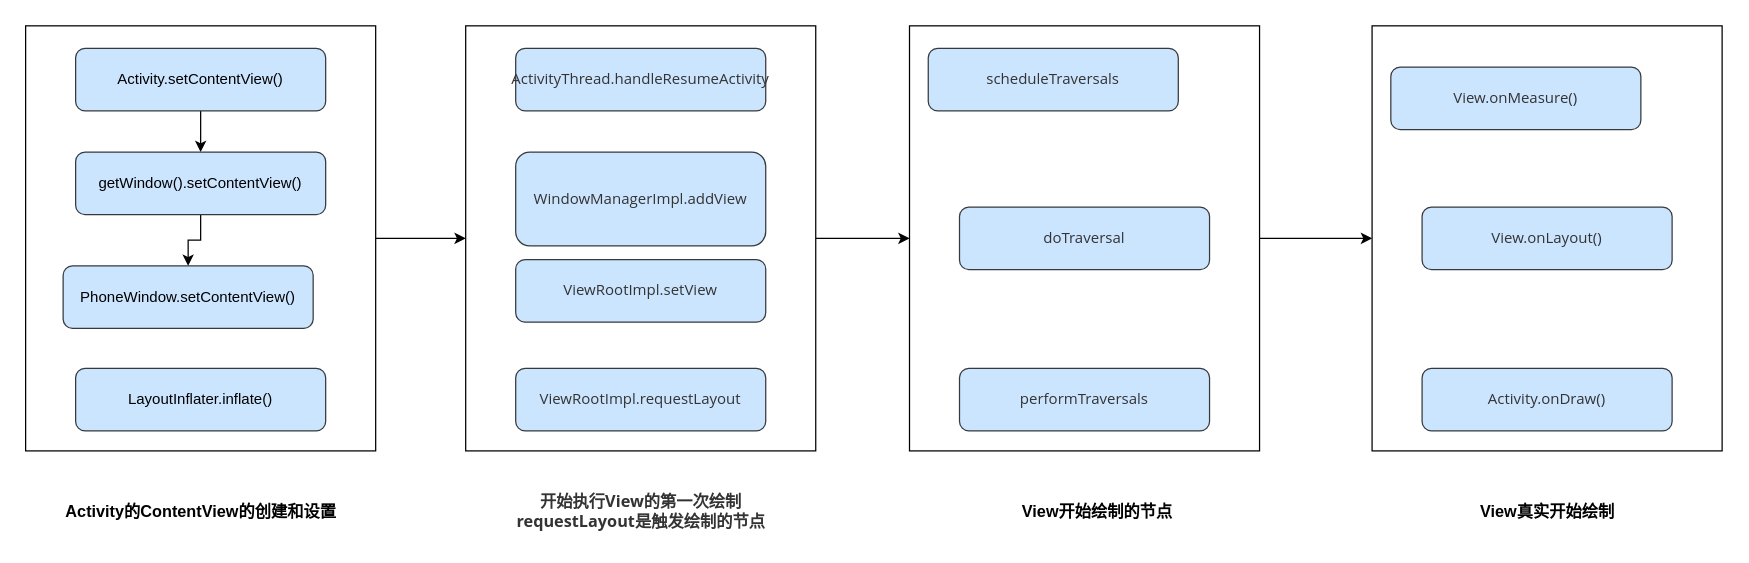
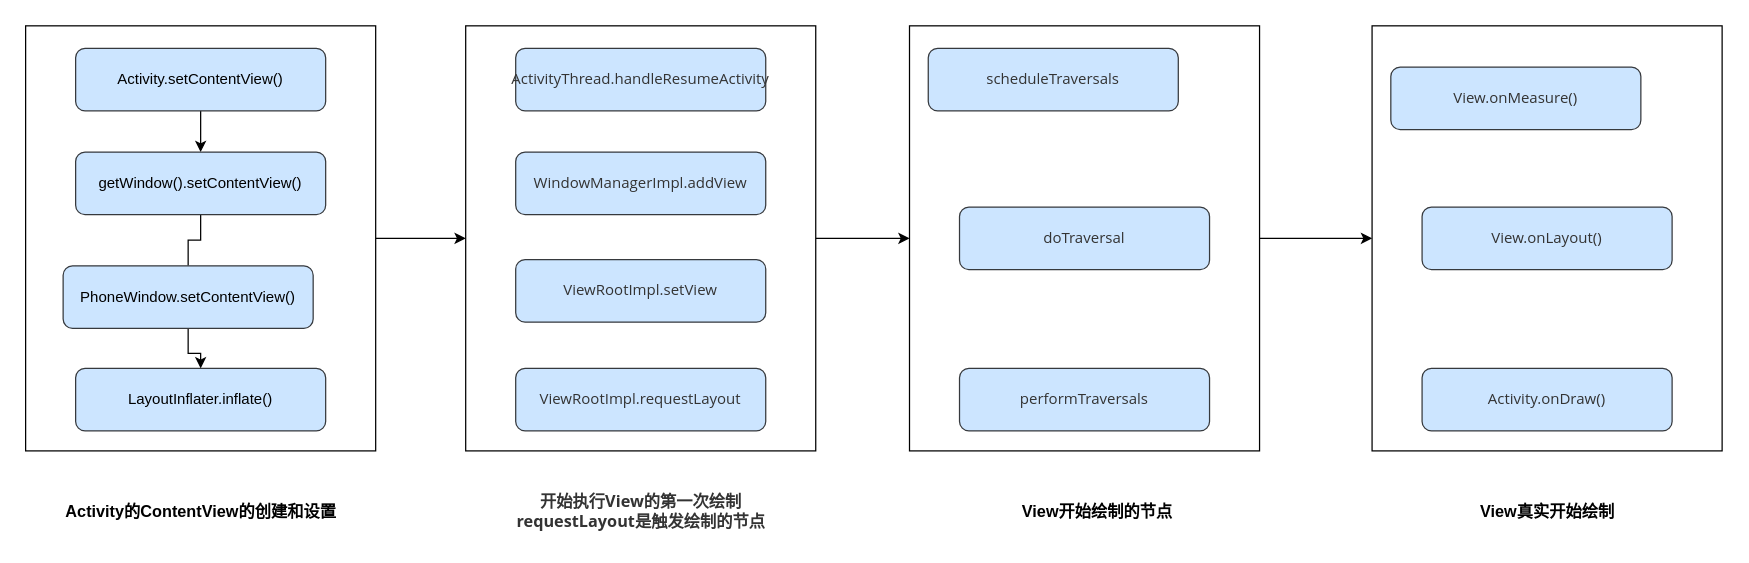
node "WindowManagerImpl.addView": size 250x94 -> 250x63
edge "getWindow().setContentView()" -> "PhoneWindow.setContentView()": arrowhead classic -> none
edge "PhoneWindow.setContentView()" -> "LayoutInflater.inflate()": added
